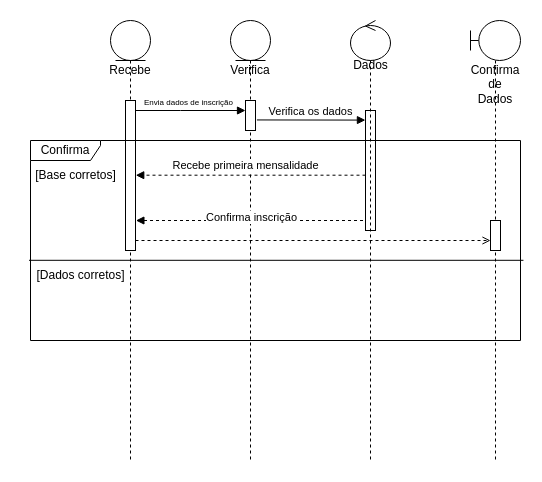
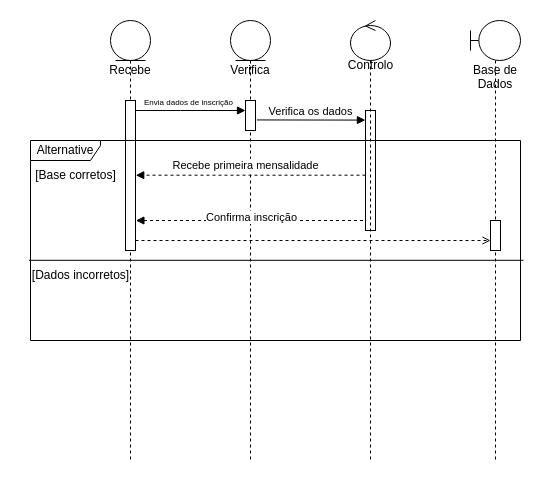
node "Dados": label "Dados" -> "Controlo"
node "Confirma de Dados": label "Confirma de Dados" -> "Base de Dados"
node "Confirma": label "Confirma" -> "Alternative"
node "[Dados corretos]": label "[Dados corretos]" -> "[Dados incorretos]"
